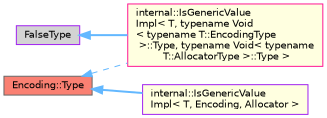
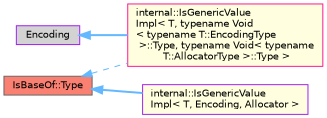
node "FalseType": label "FalseType" -> "Encoding"
node "Encoding::Type": label "Encoding::Type" -> "IsBaseOf::Type"
